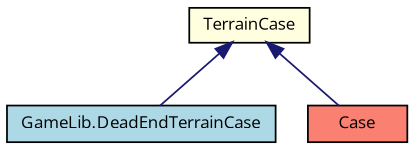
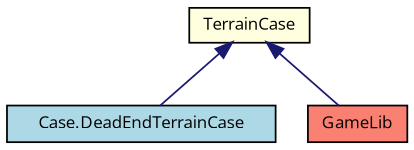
node "GameLib.DeadEndTerrainCase": label "GameLib.DeadEndTerrainCase" -> "Case.DeadEndTerrainCase"
node "Case": label "Case" -> "GameLib"
